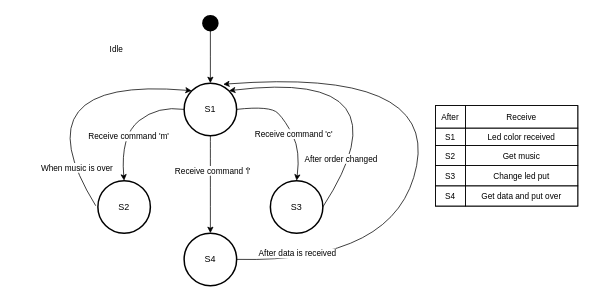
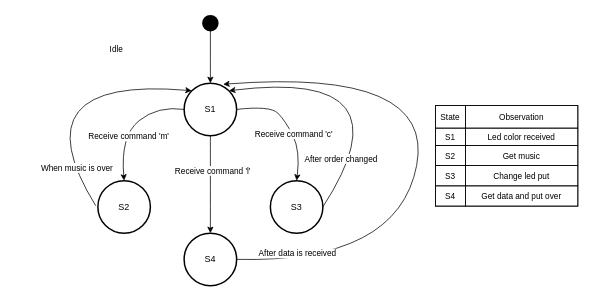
node "After": label "After" -> "State"
node "Receive": label "Receive" -> "Observation"
